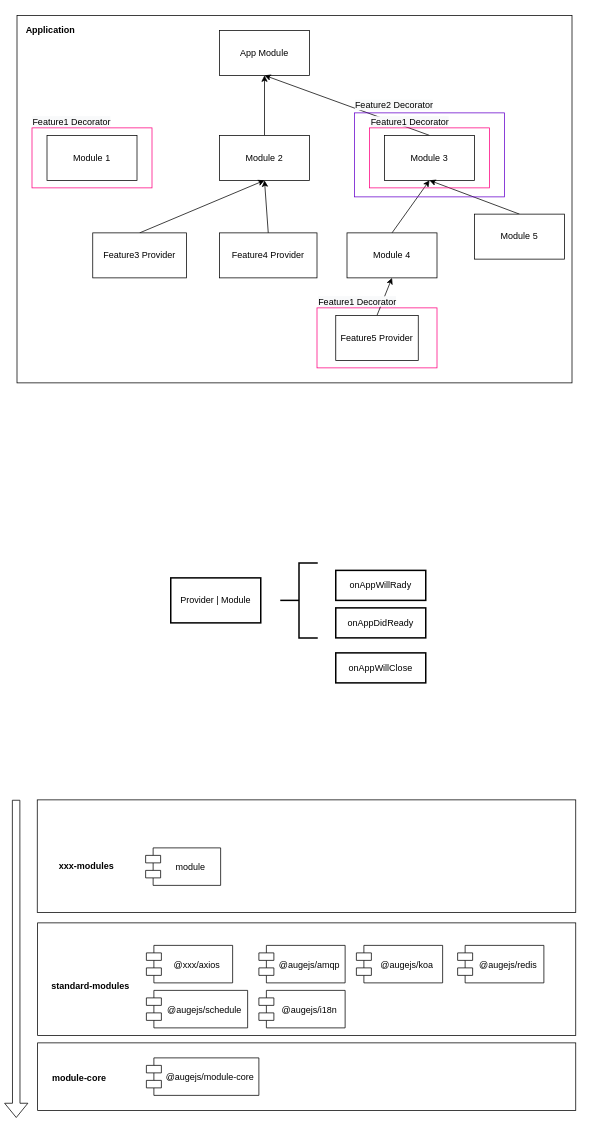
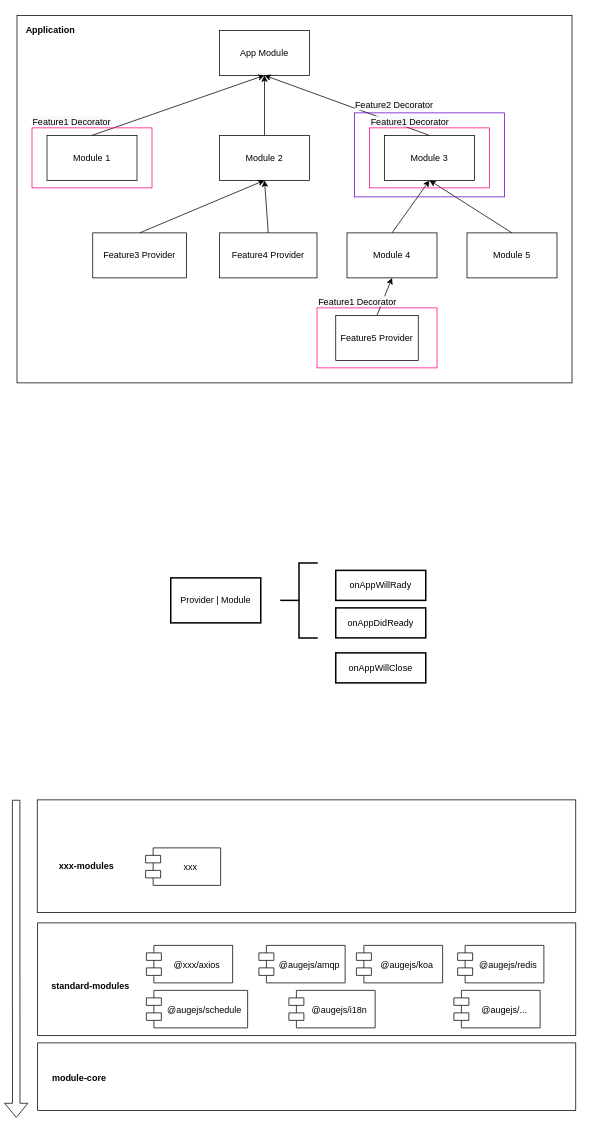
edge "Module 1" -> "App Module": added
node "Module 5": moved (519, 237) -> (512, 255)
node "module": label "module" -> "xxx"
node "@augejs/i18n": moved (302, 1009) -> (332, 1009)
node "@augejs/...": added
node "@augejs/module-core": removed
